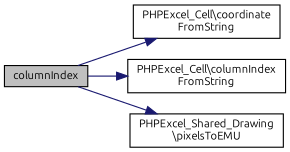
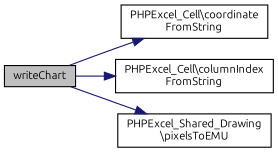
node "columnIndex": label "columnIndex" -> "writeChart"
